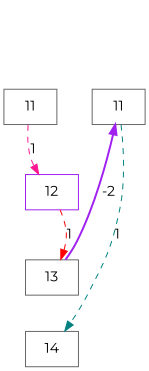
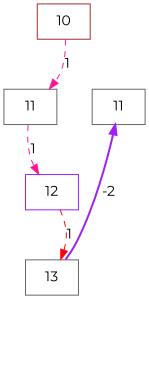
node "10": added
node "14": removed
